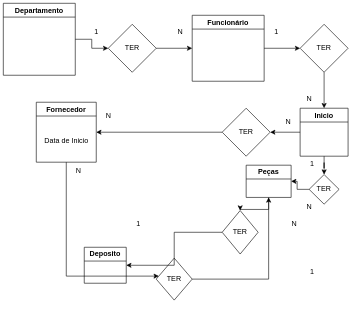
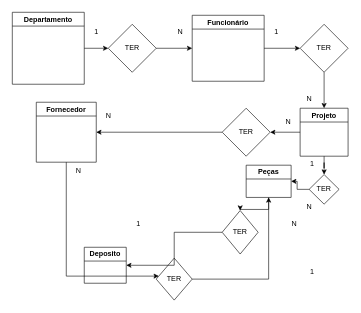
node "Departamento": moved (39, 39) -> (48, 48)
node "Inicio": label "Inicio" -> "Projeto"
node "Data de Inicio": removed
